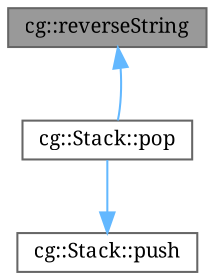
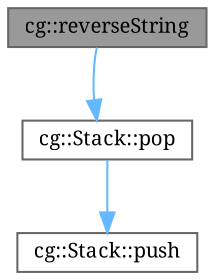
edge "cg::Stack::pop" -> "cg::reverseString": reversed
